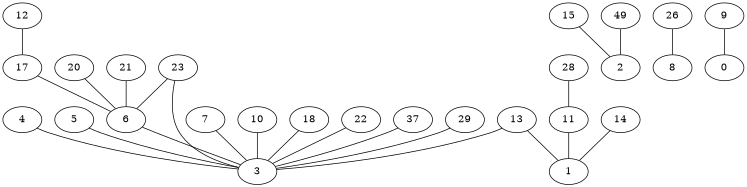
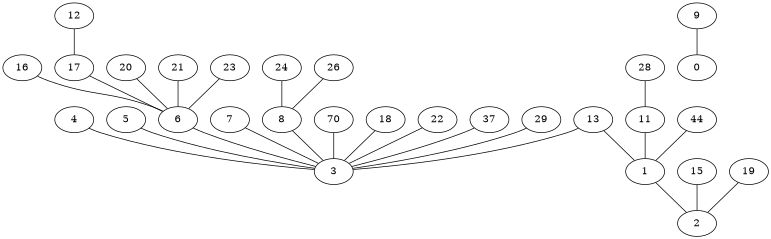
node "49": label "49" -> "19"
node "16": added
node "24": added
node "10": label "10" -> "70"
node "14": label "14" -> "44"
edge "23" -- "3": now "8" -- "3"
edge "1" -- "2": added
